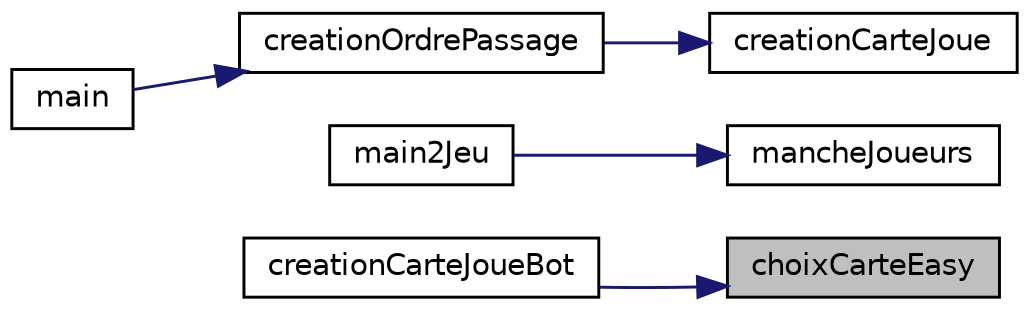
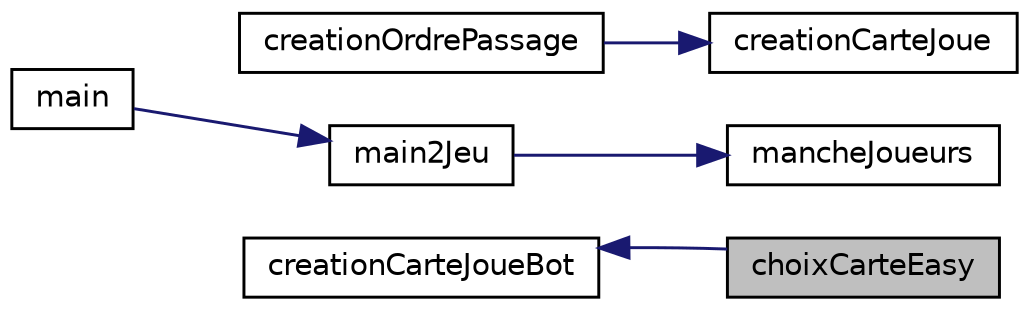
edge "main" -> "creationOrdrePassage": now "main" -> "main2Jeu"
edge "creationCarteJoueBot" -> "choixCarteEasy": reversed
